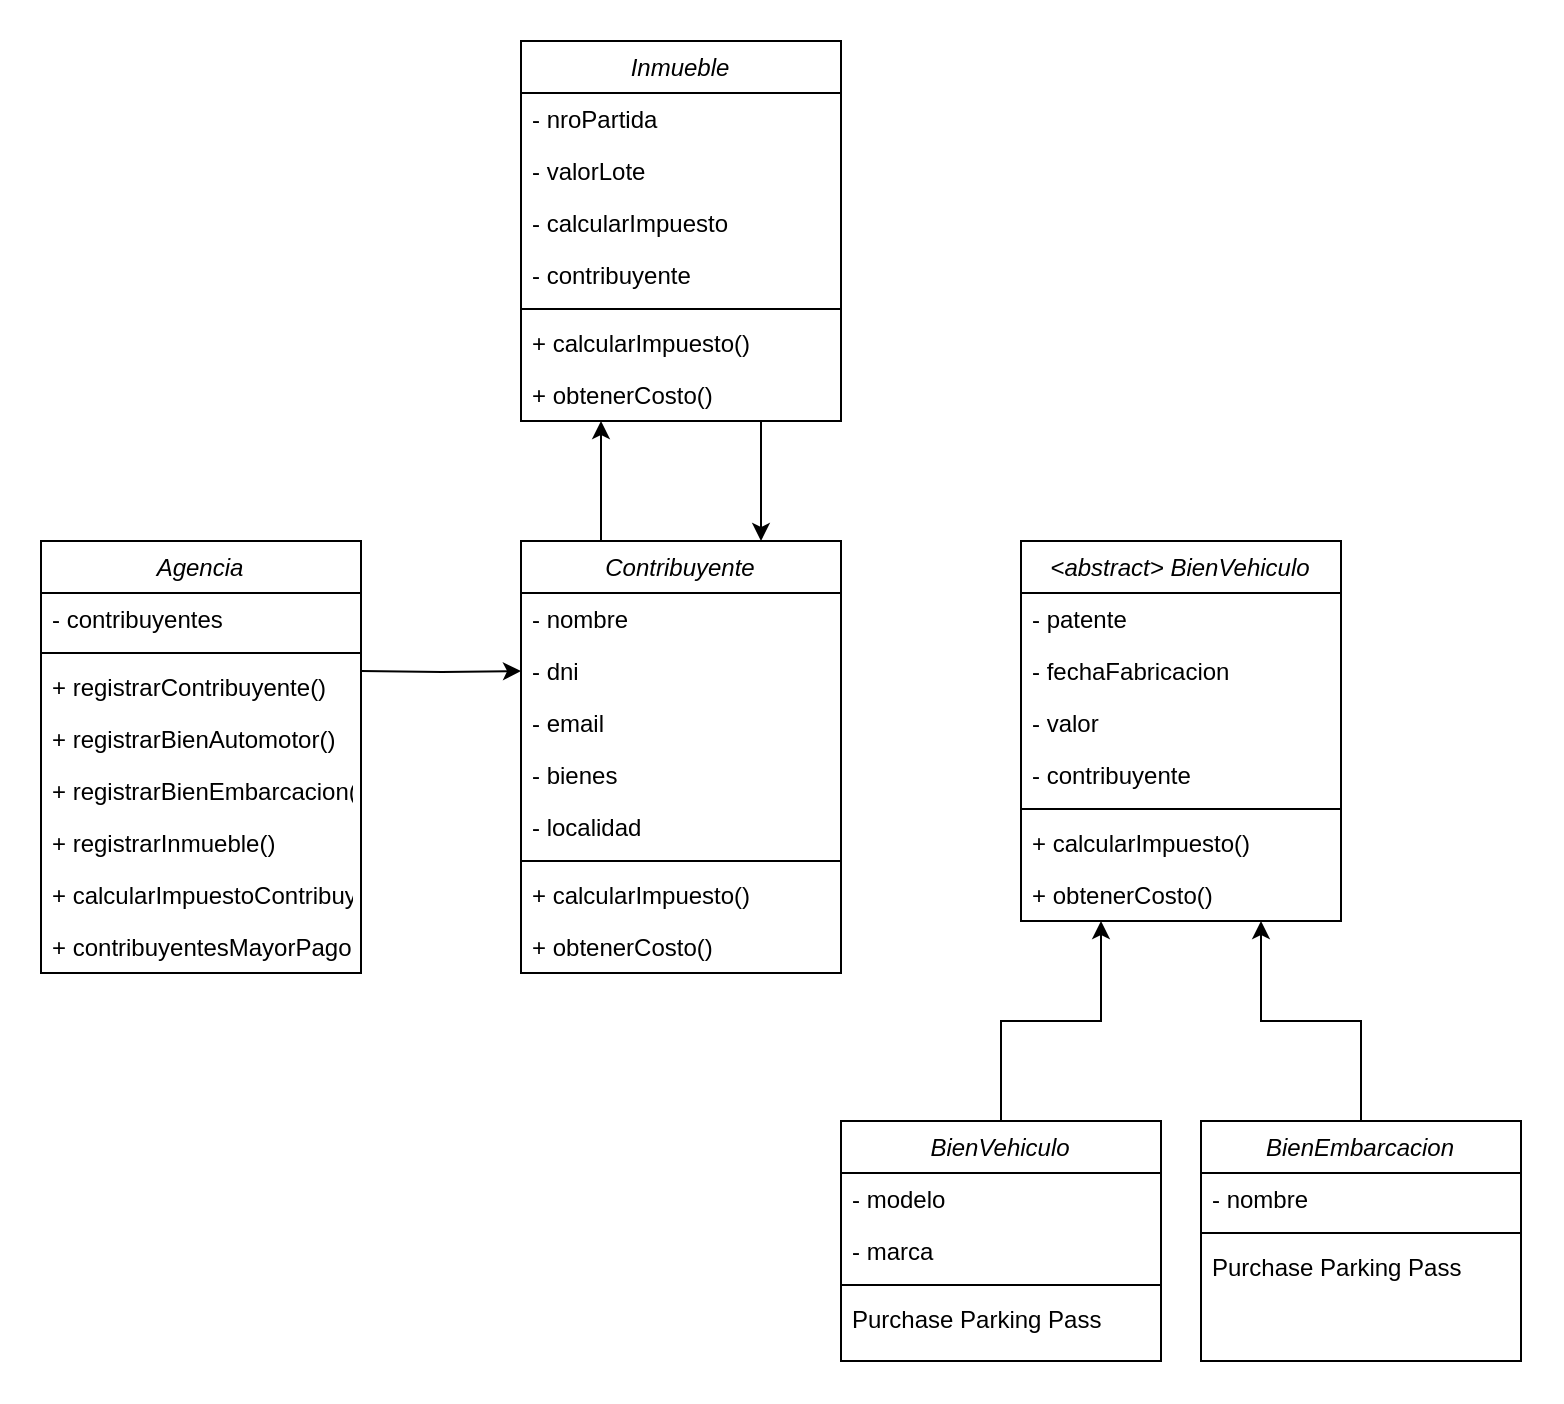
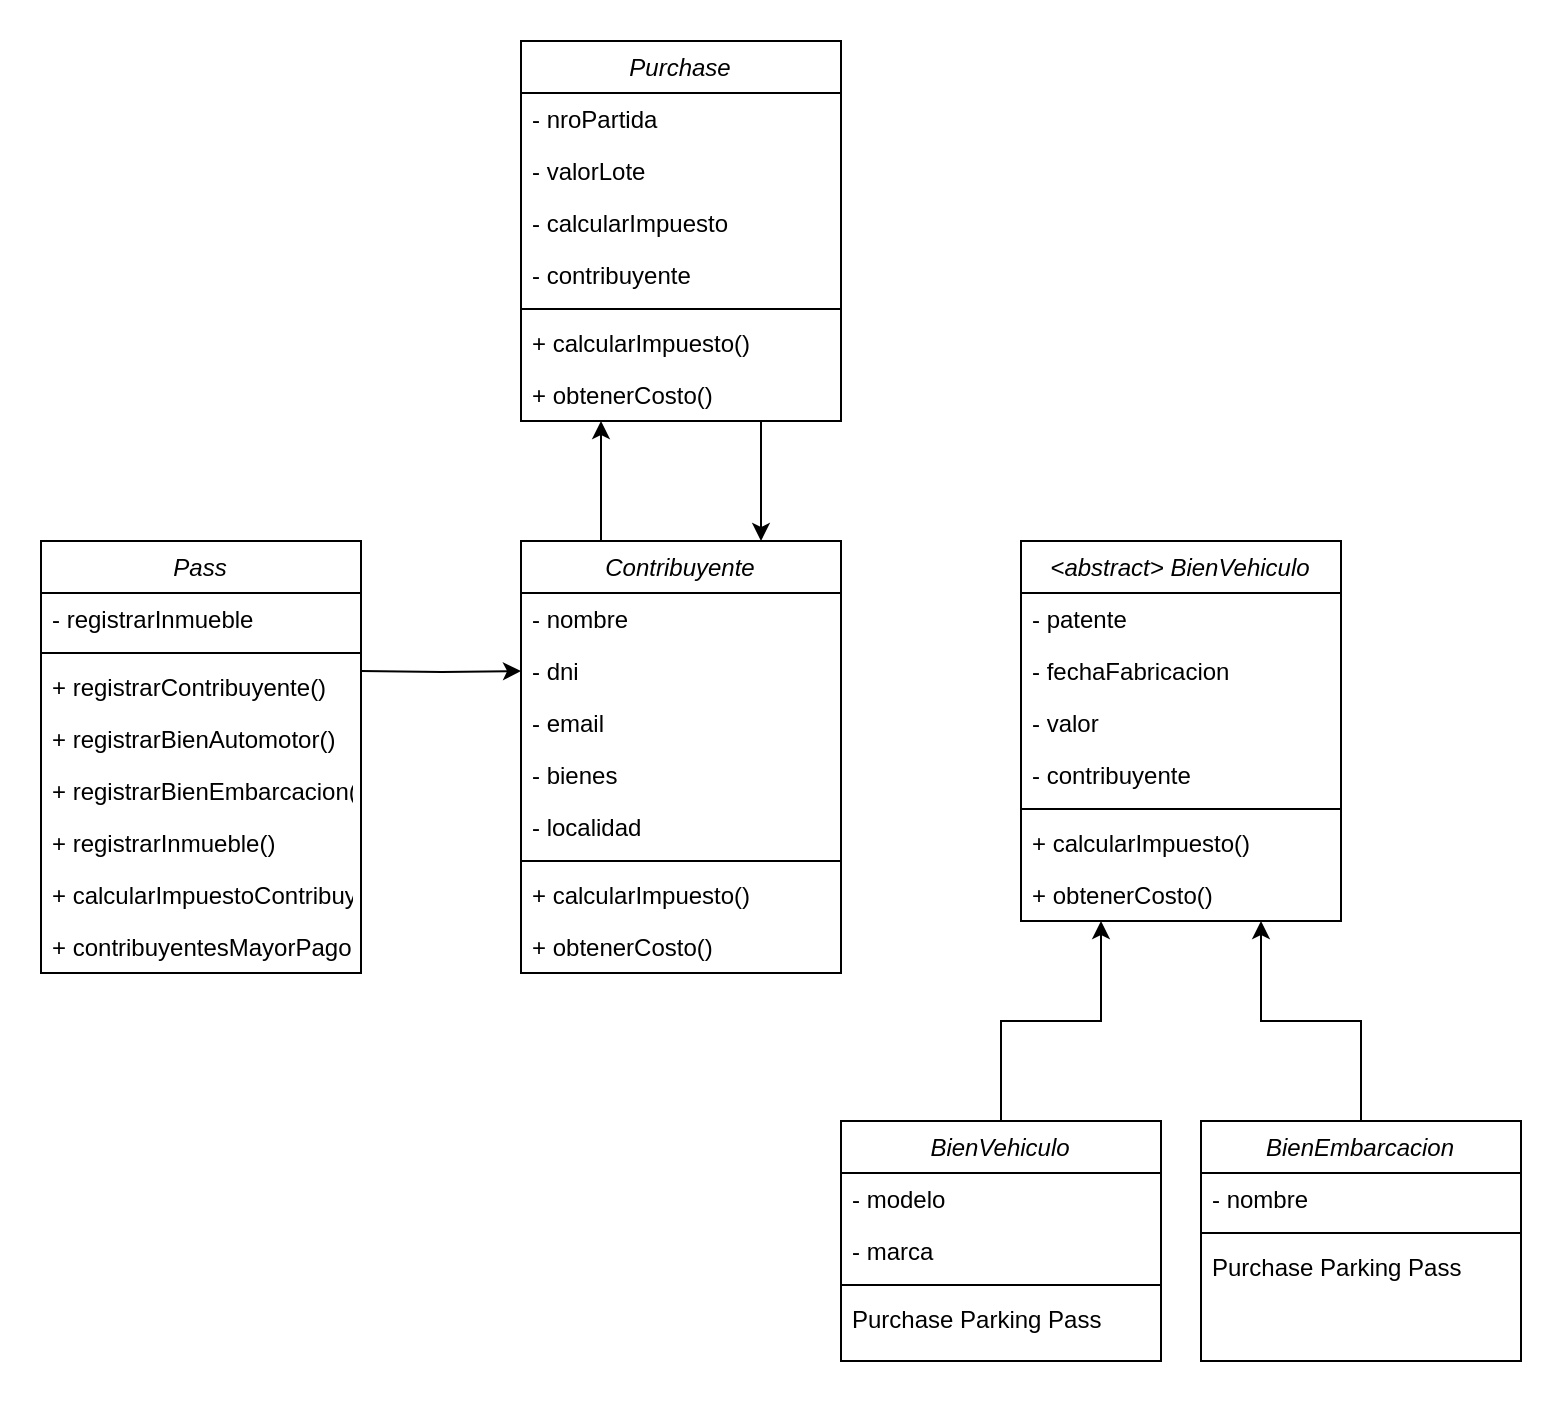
node "Inmueble": label "Inmueble" -> "Purchase"
node "Agencia": label "Agencia" -> "Pass"
node "- contribuyentes": label "- contribuyentes" -> "- registrarInmueble"
